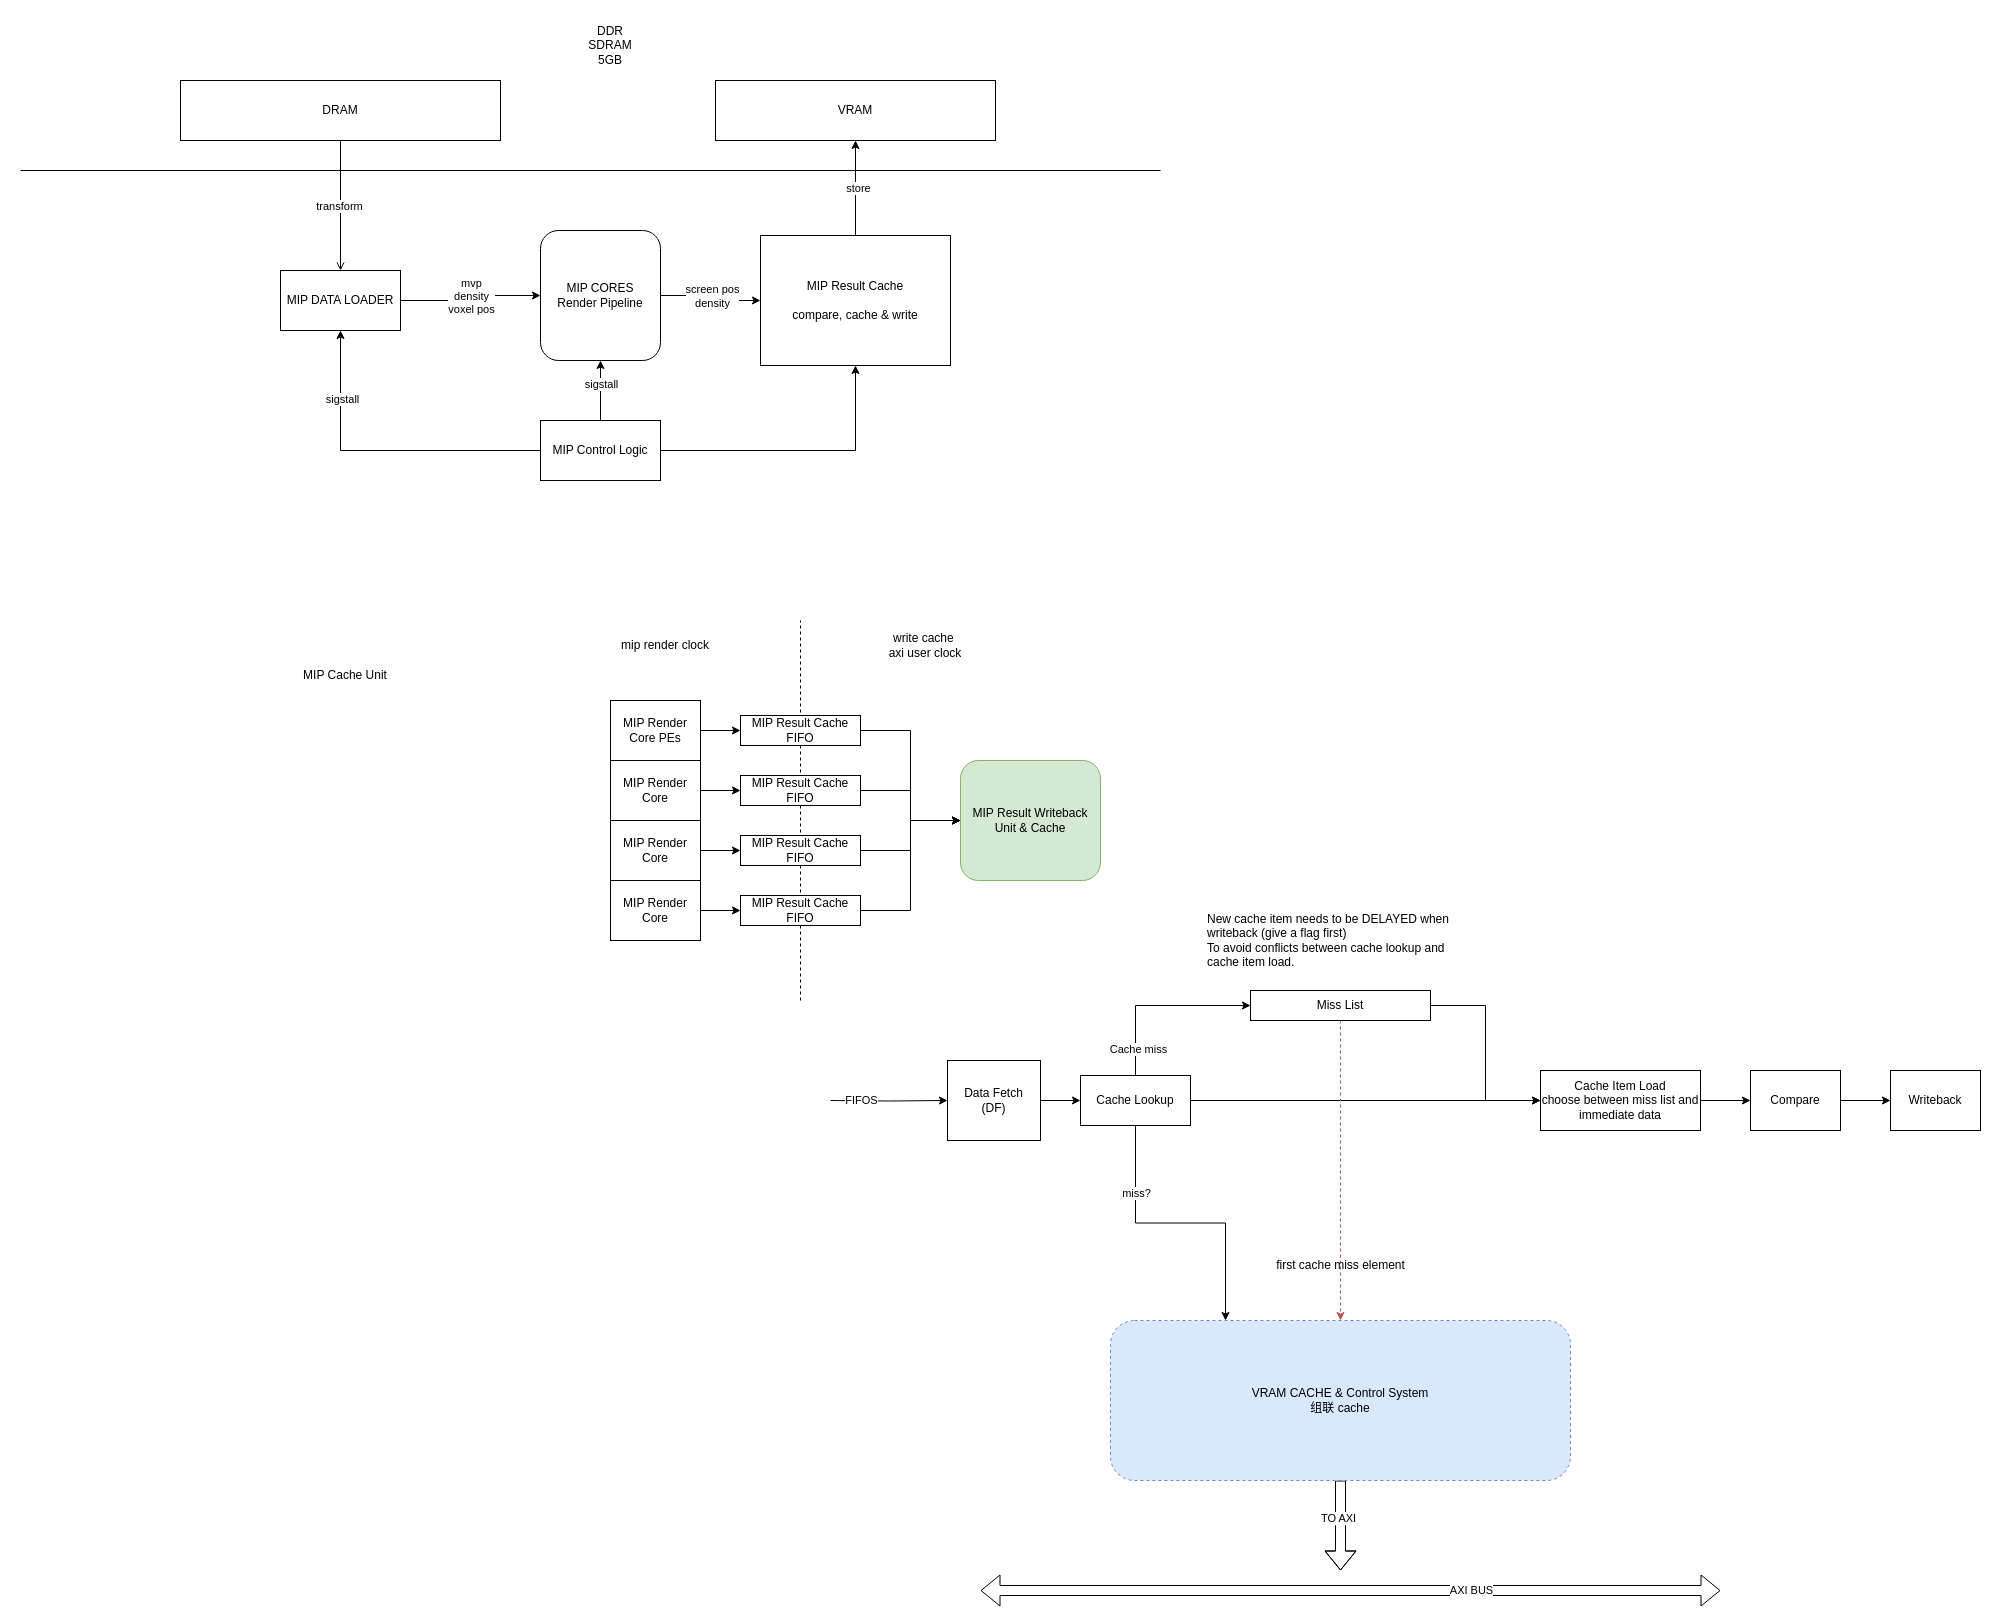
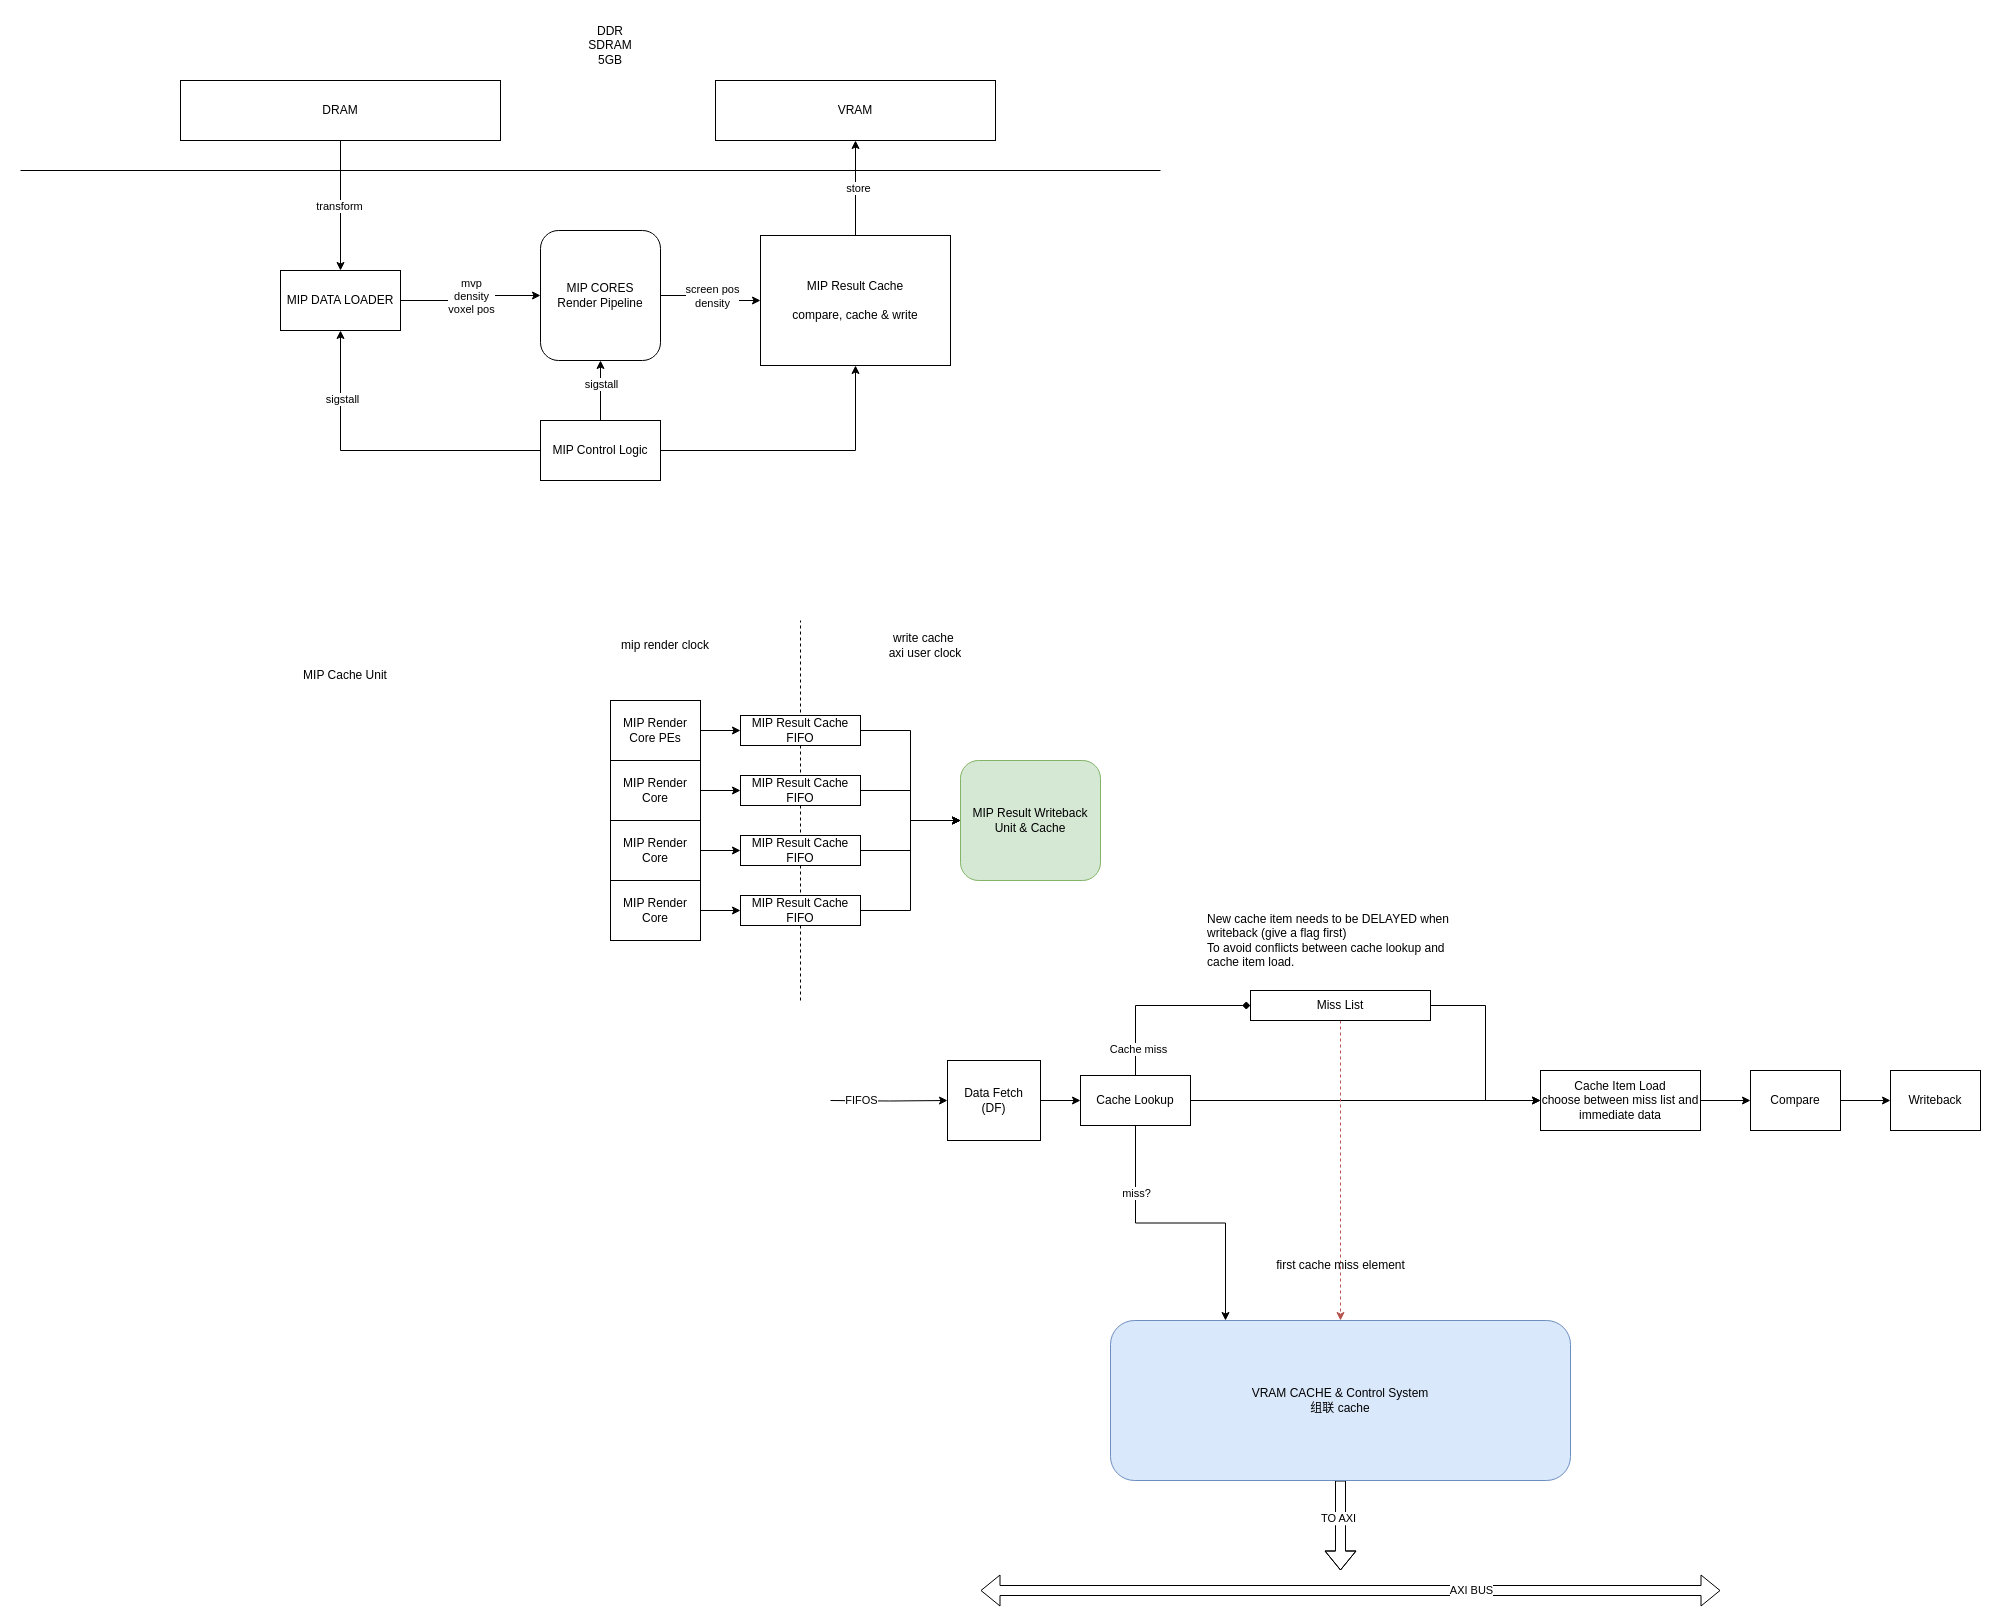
edge "DRAM" -> "MIP DATA LOADER": arrowhead open -> classic
edge "Cache Lookup" -> "Miss List": arrowhead classic -> diamond
node "VRAM CACHE & Control System 组联 cache": style dashed -> solid
